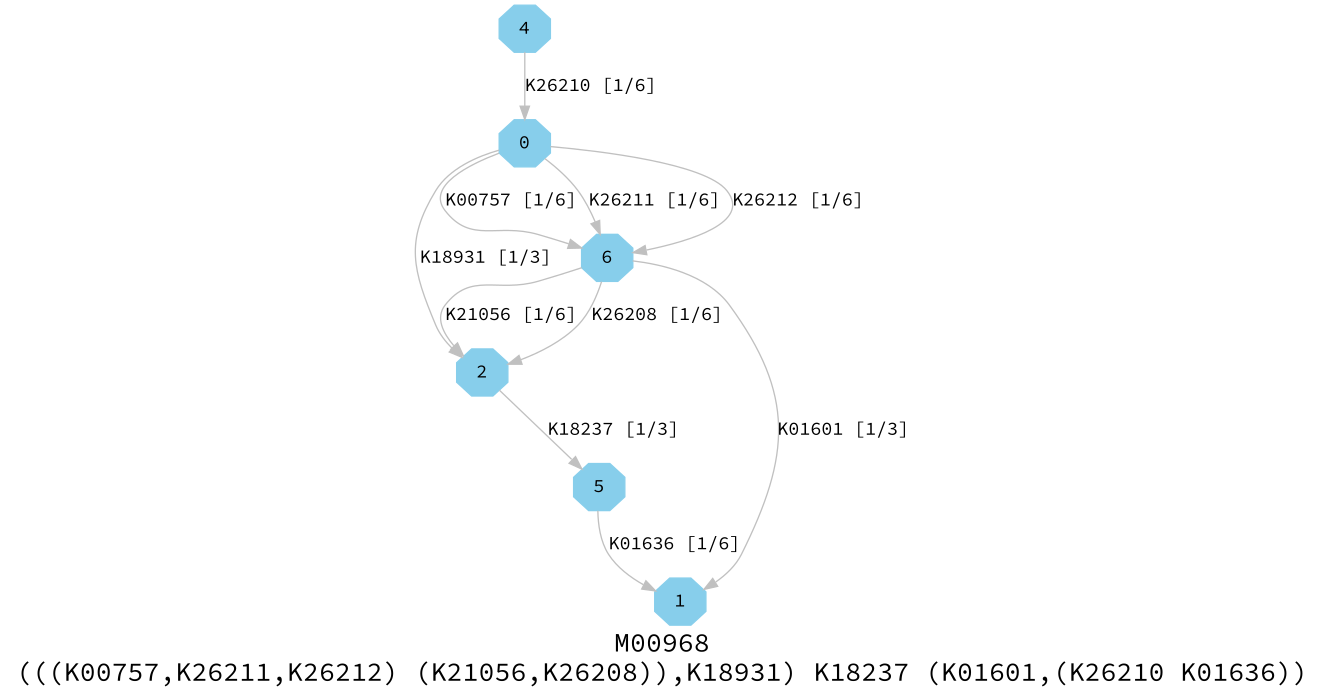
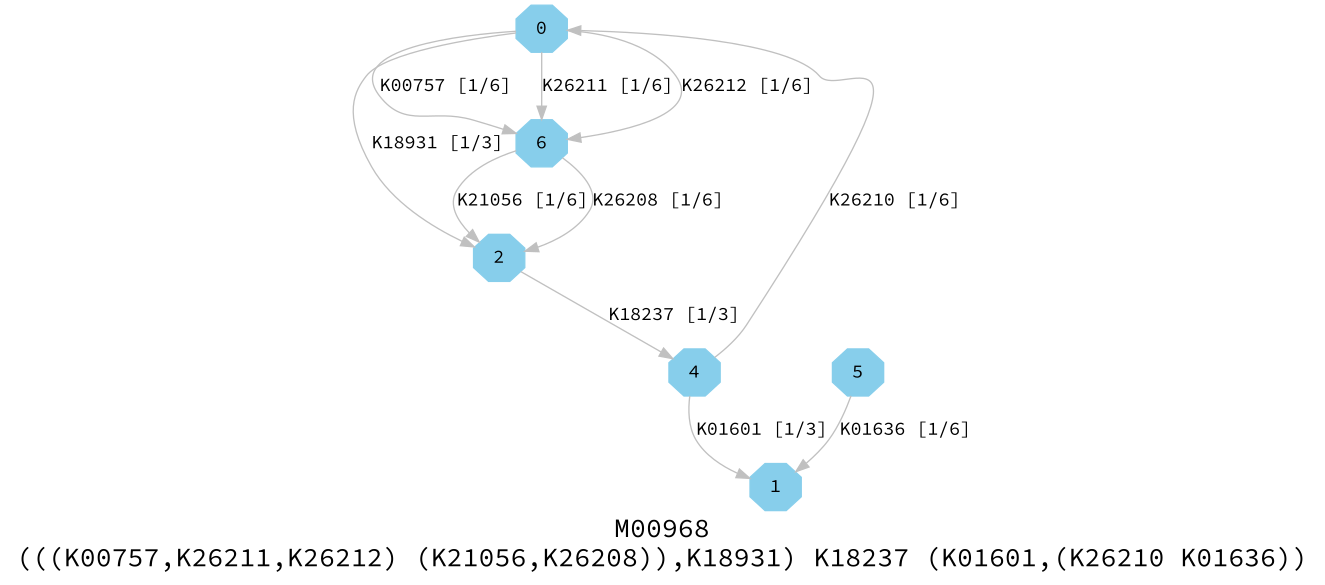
edge "6" -> "1": now "4" -> "1"
edge "2" -> "5": now "2" -> "4"
